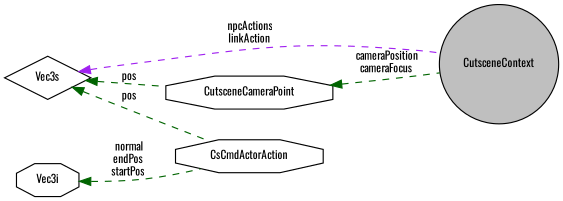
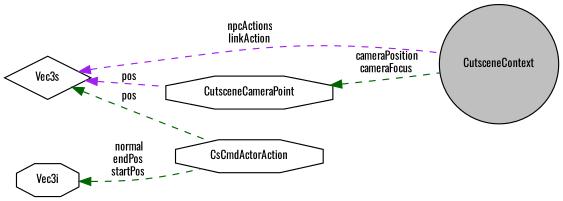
edge "CutsceneCameraPoint" -> "Vec3s": color darkgreen -> purple
